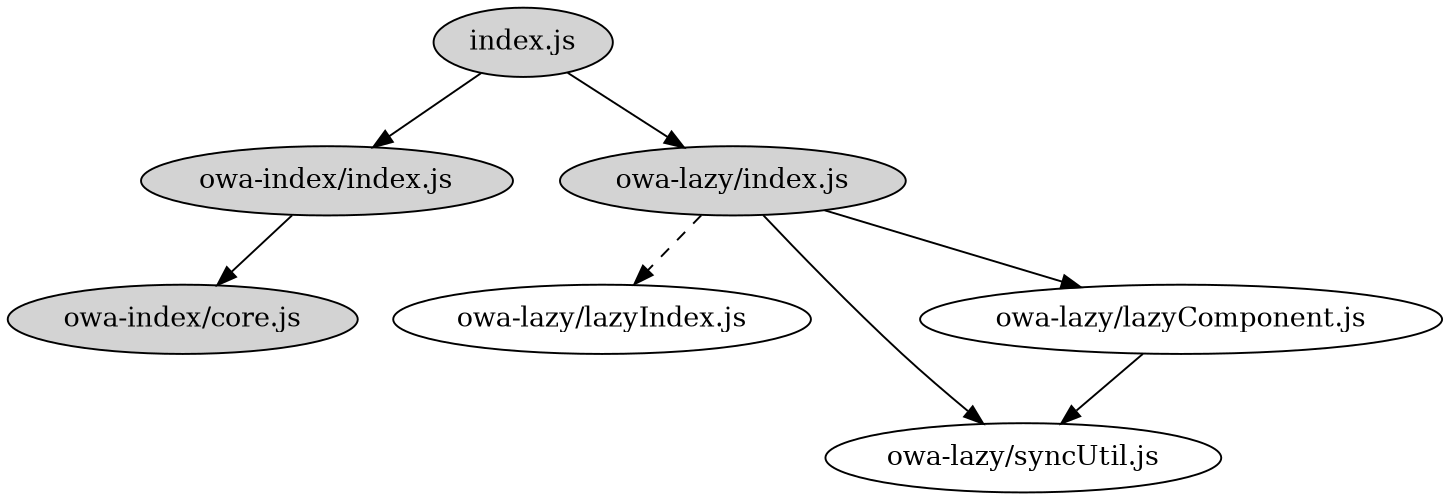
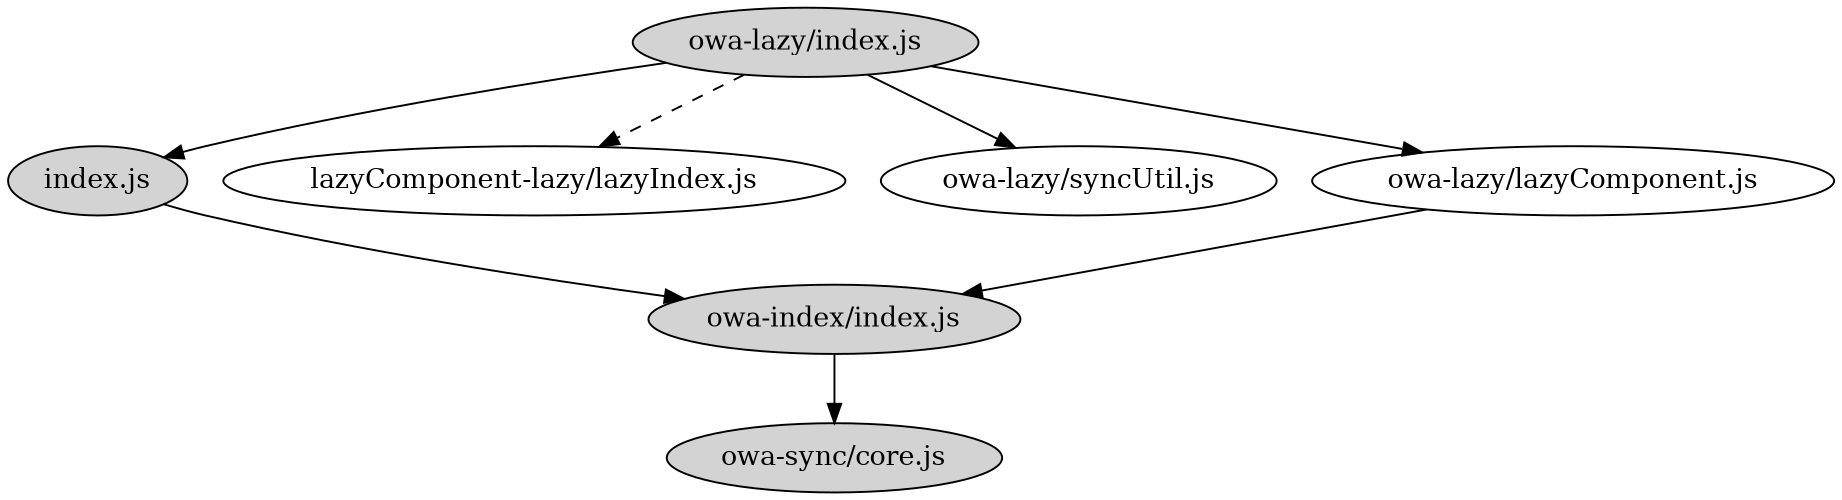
edge "index.js" -> "owa-lazy/index.js": reversed
node "owa-index/core.js": label "owa-index/core.js" -> "owa-sync/core.js"
node "owa-lazy/lazyIndex.js": label "owa-lazy/lazyIndex.js" -> "lazyComponent-lazy/lazyIndex.js"
edge "owa-lazy/lazyComponent.js" -> "owa-lazy/syncUtil.js": now "owa-lazy/lazyComponent.js" -> "owa-index/index.js"
